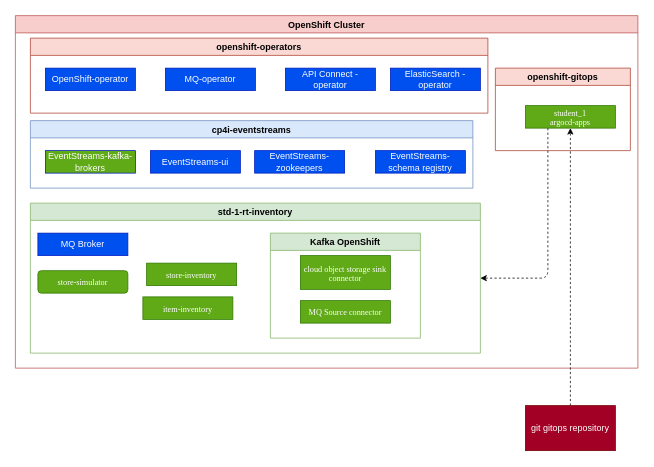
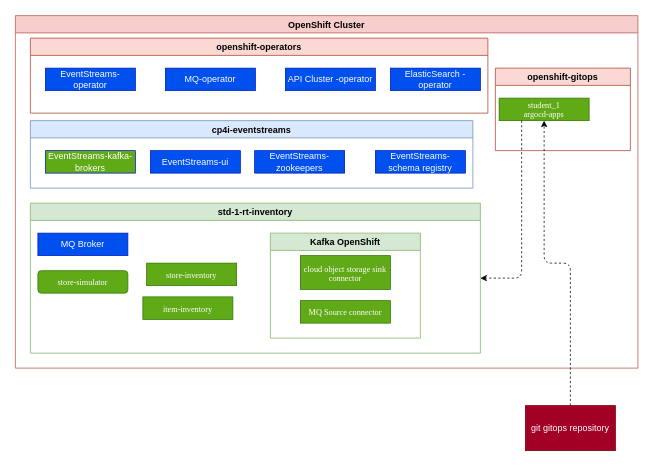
node "OpenShift-operator": label "OpenShift-operator" -> "EventStreams-operator"
node "API Connect -operator": label "API Connect -operator" -> "API Cluster -operator"
node "student_1 argocd-apps": moved (570, 117) -> (544, 109)
